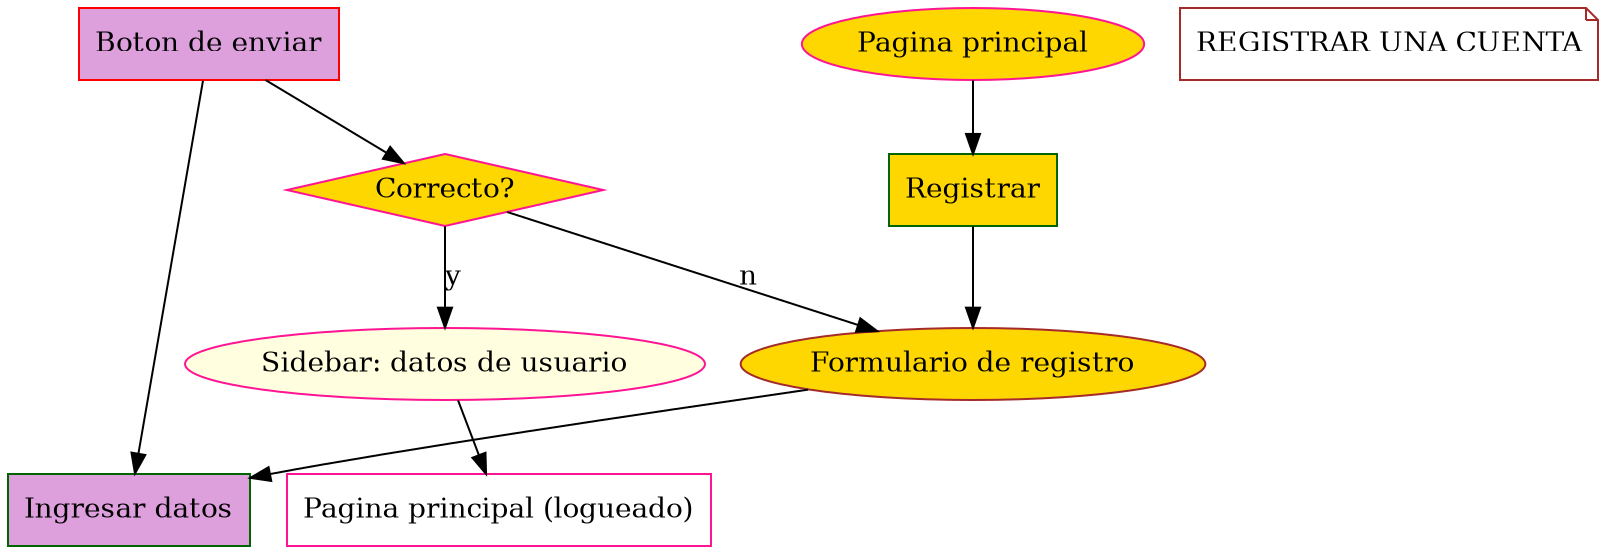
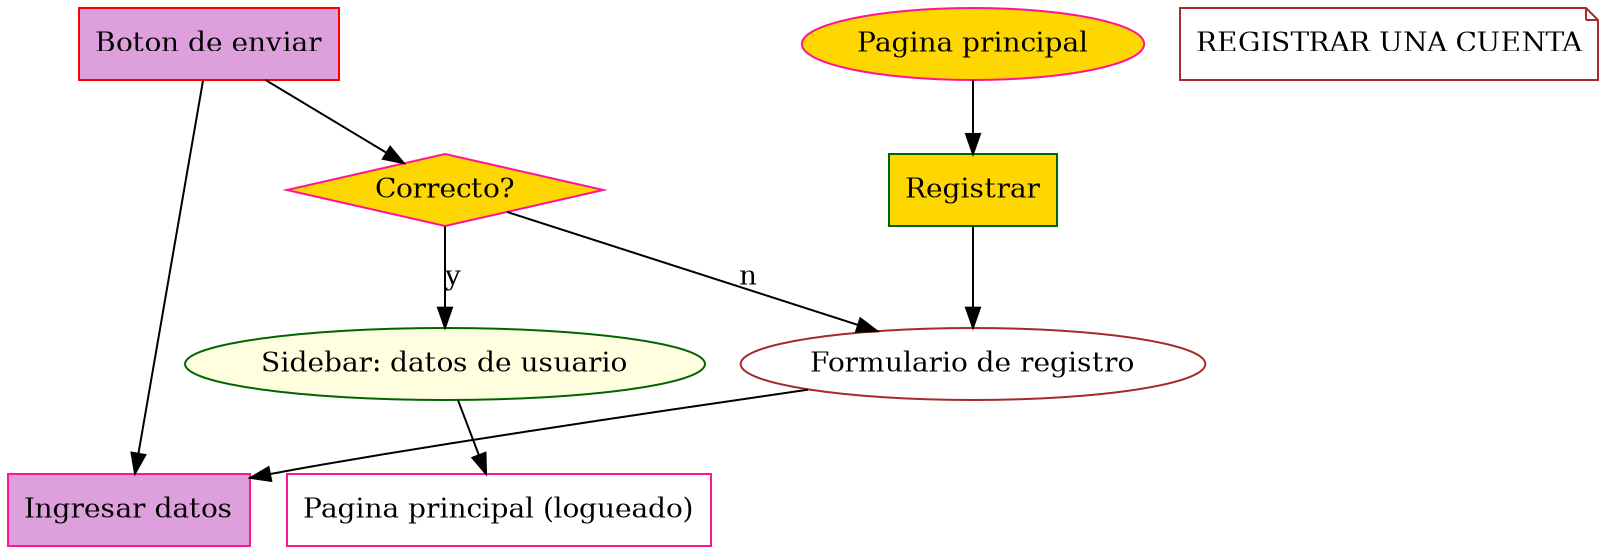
node "Sidebar: datos de usuario": color deeppink -> darkgreen
node "Formulario de registro": fillcolor gold -> white
node "Ingresar datos": color darkgreen -> deeppink
